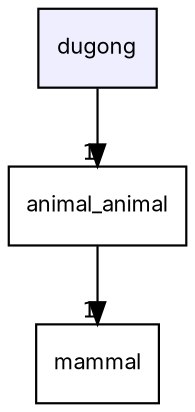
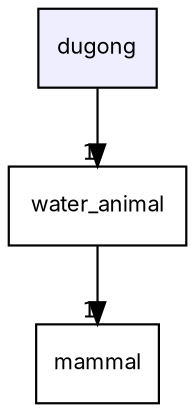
node "animal_animal": label "animal_animal" -> "water_animal"
